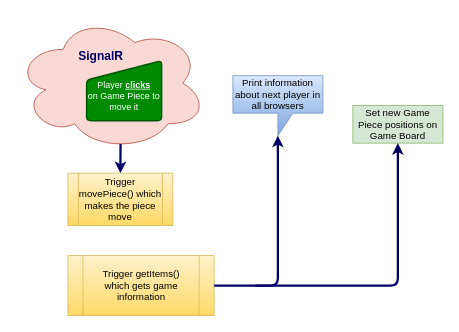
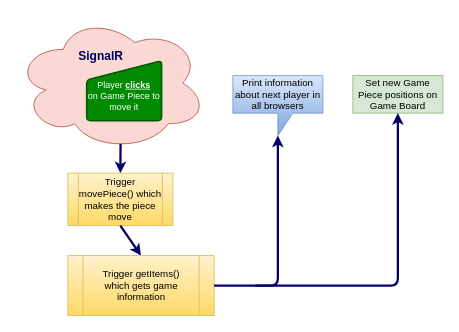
node "Set new Game Piece positions on Game Board": moved (398, 124) -> (398, 94)
edge "Trigger movePiece() which makes the piece move" -> "Trigger getItems() which gets game information": added
